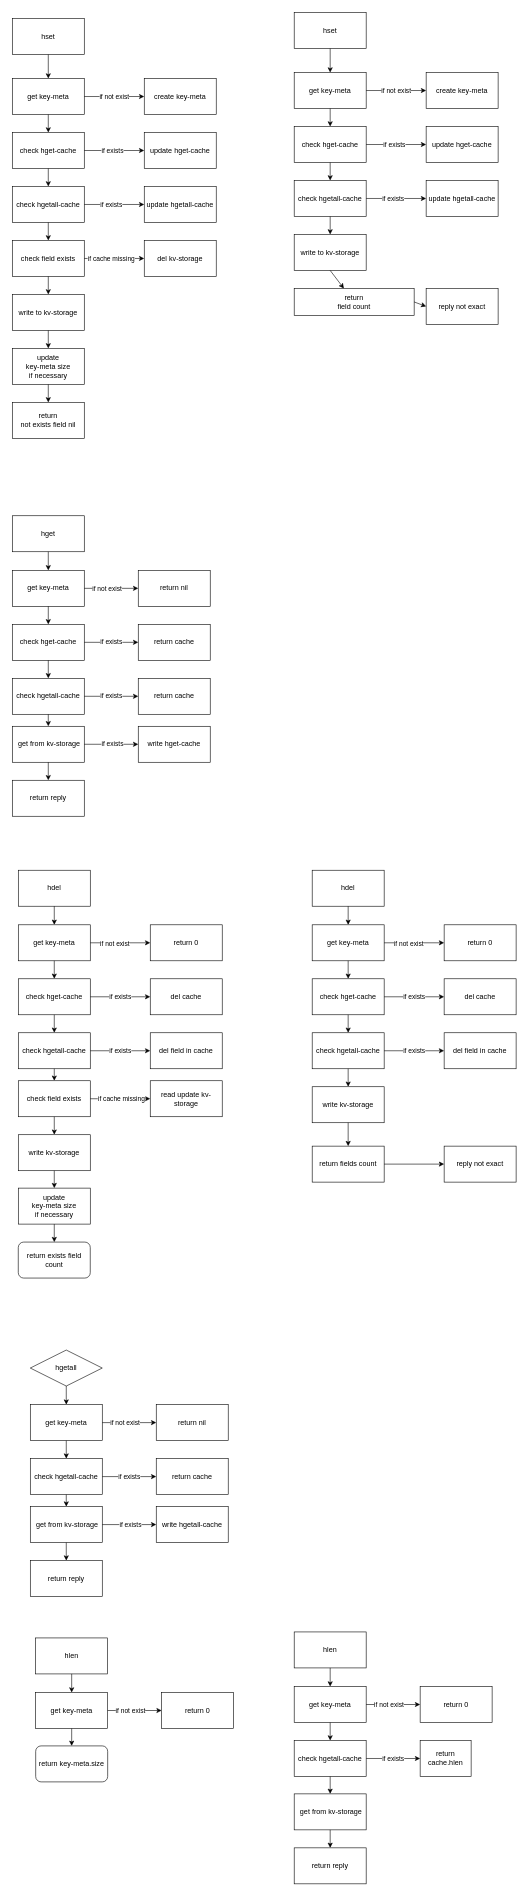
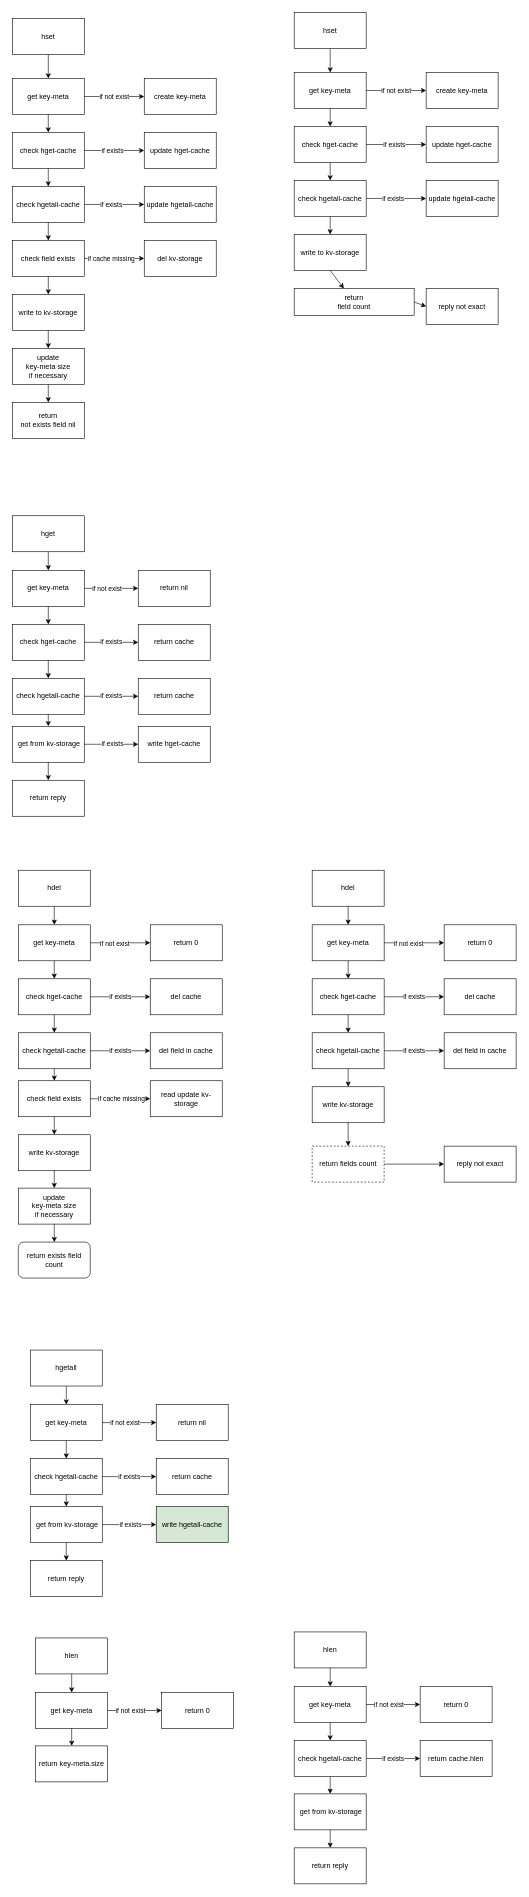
node "return fields count": style solid -> dashed
node "hgetall": shape diamond -> rectangle
node "write hgetall-cache": fillcolor #ffffff -> #d5e8d4
node "return cache.hlen": size 51x36 -> 72x36
node "return key-meta.size": shape rounded rectangle -> rectangle
